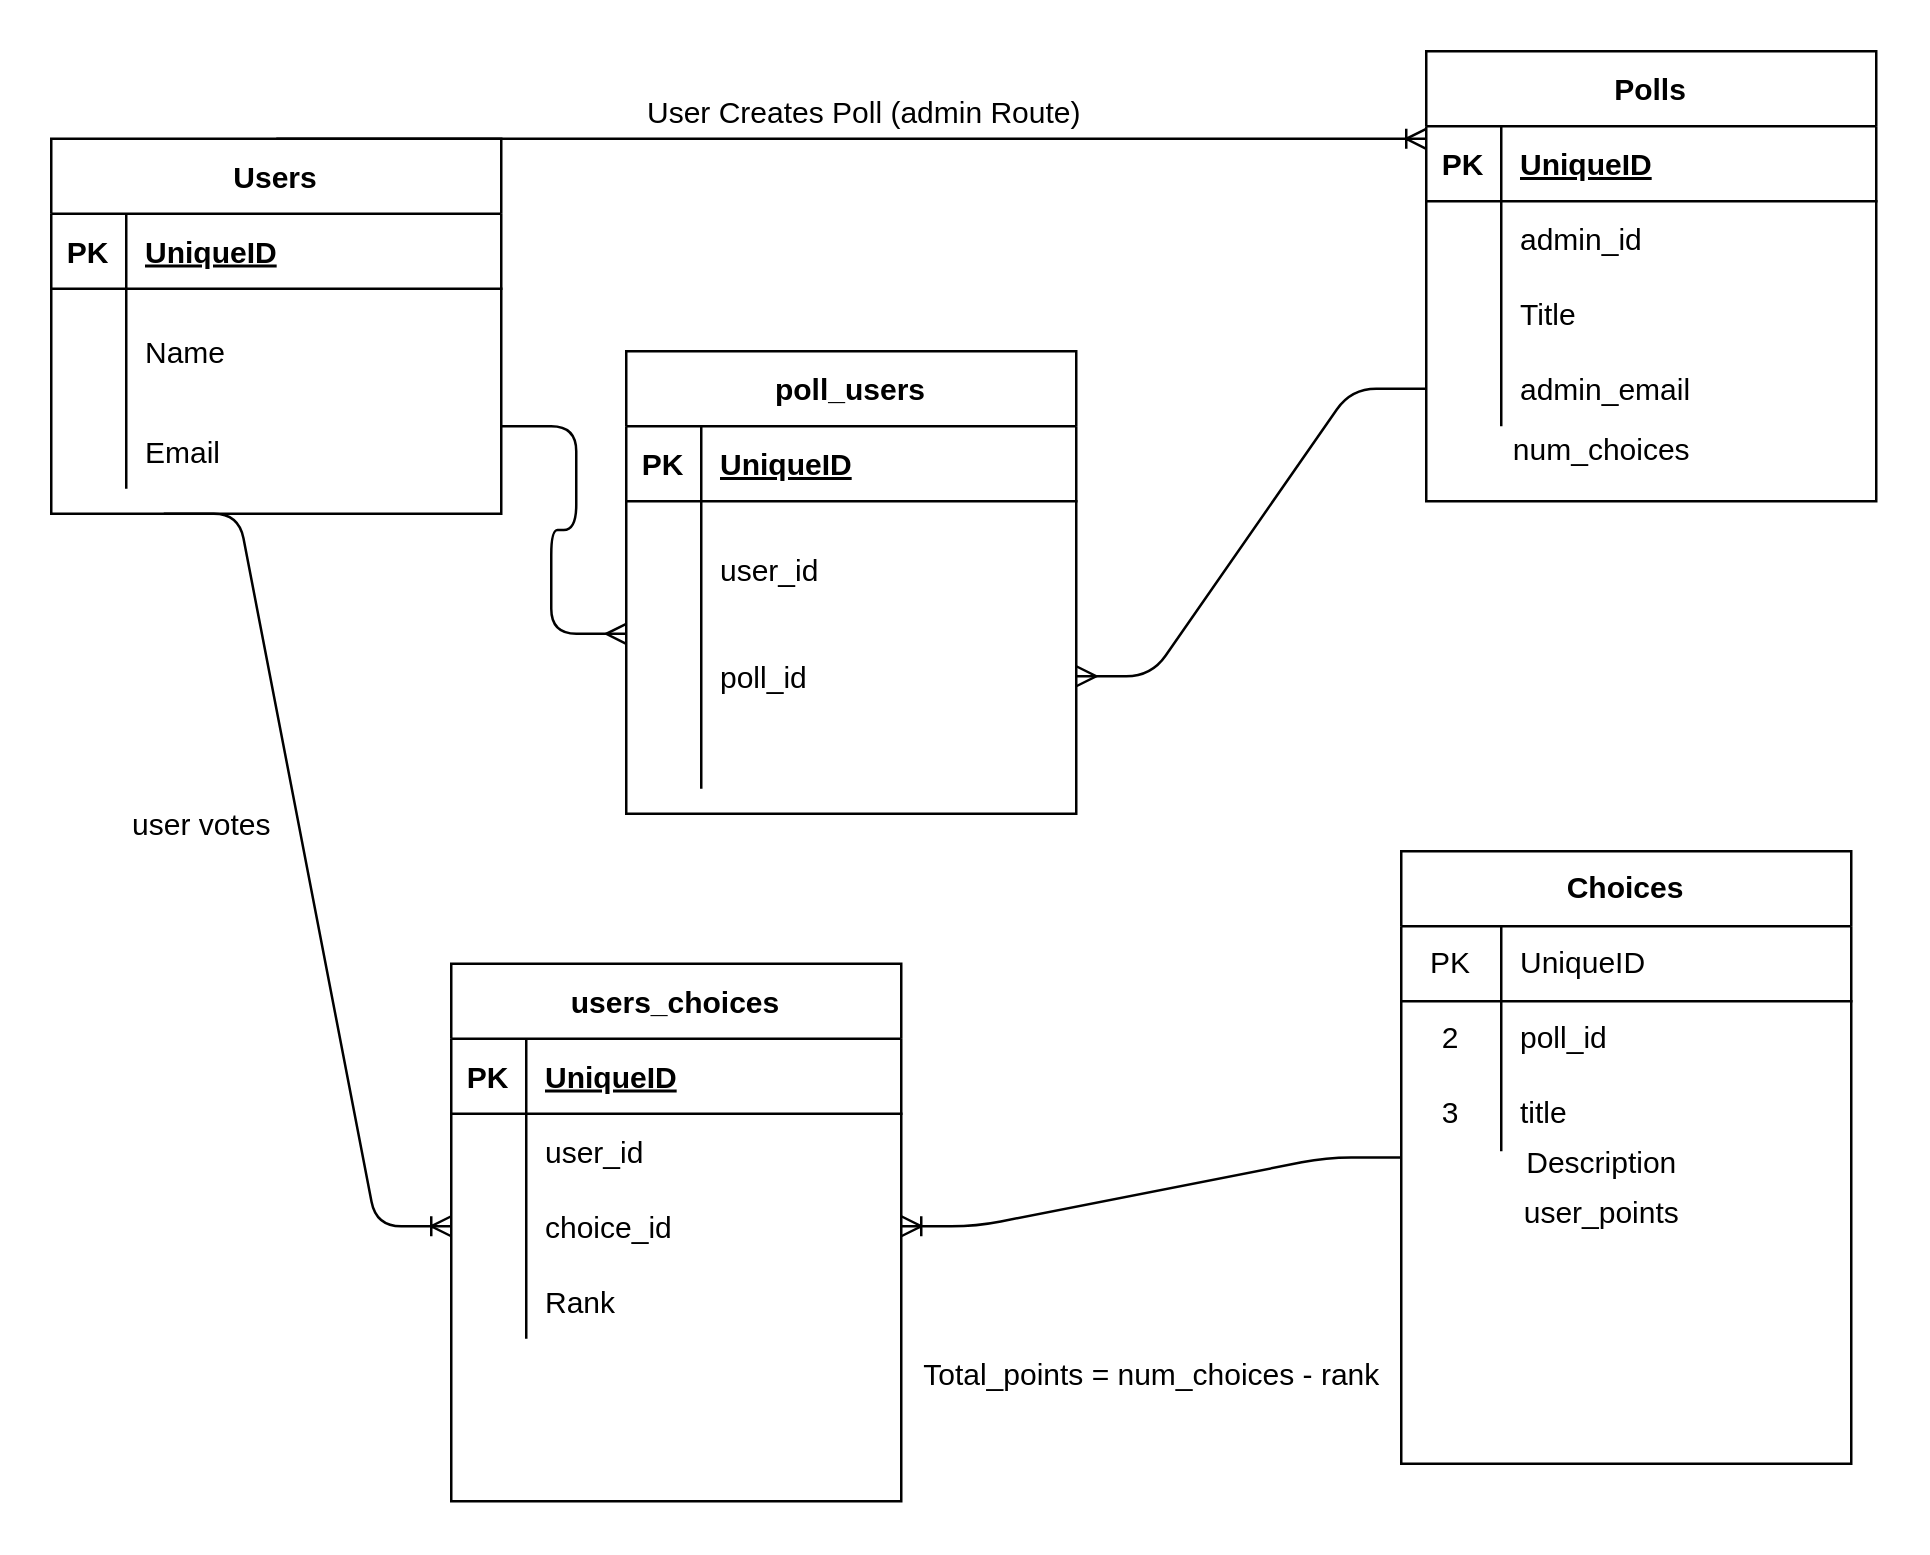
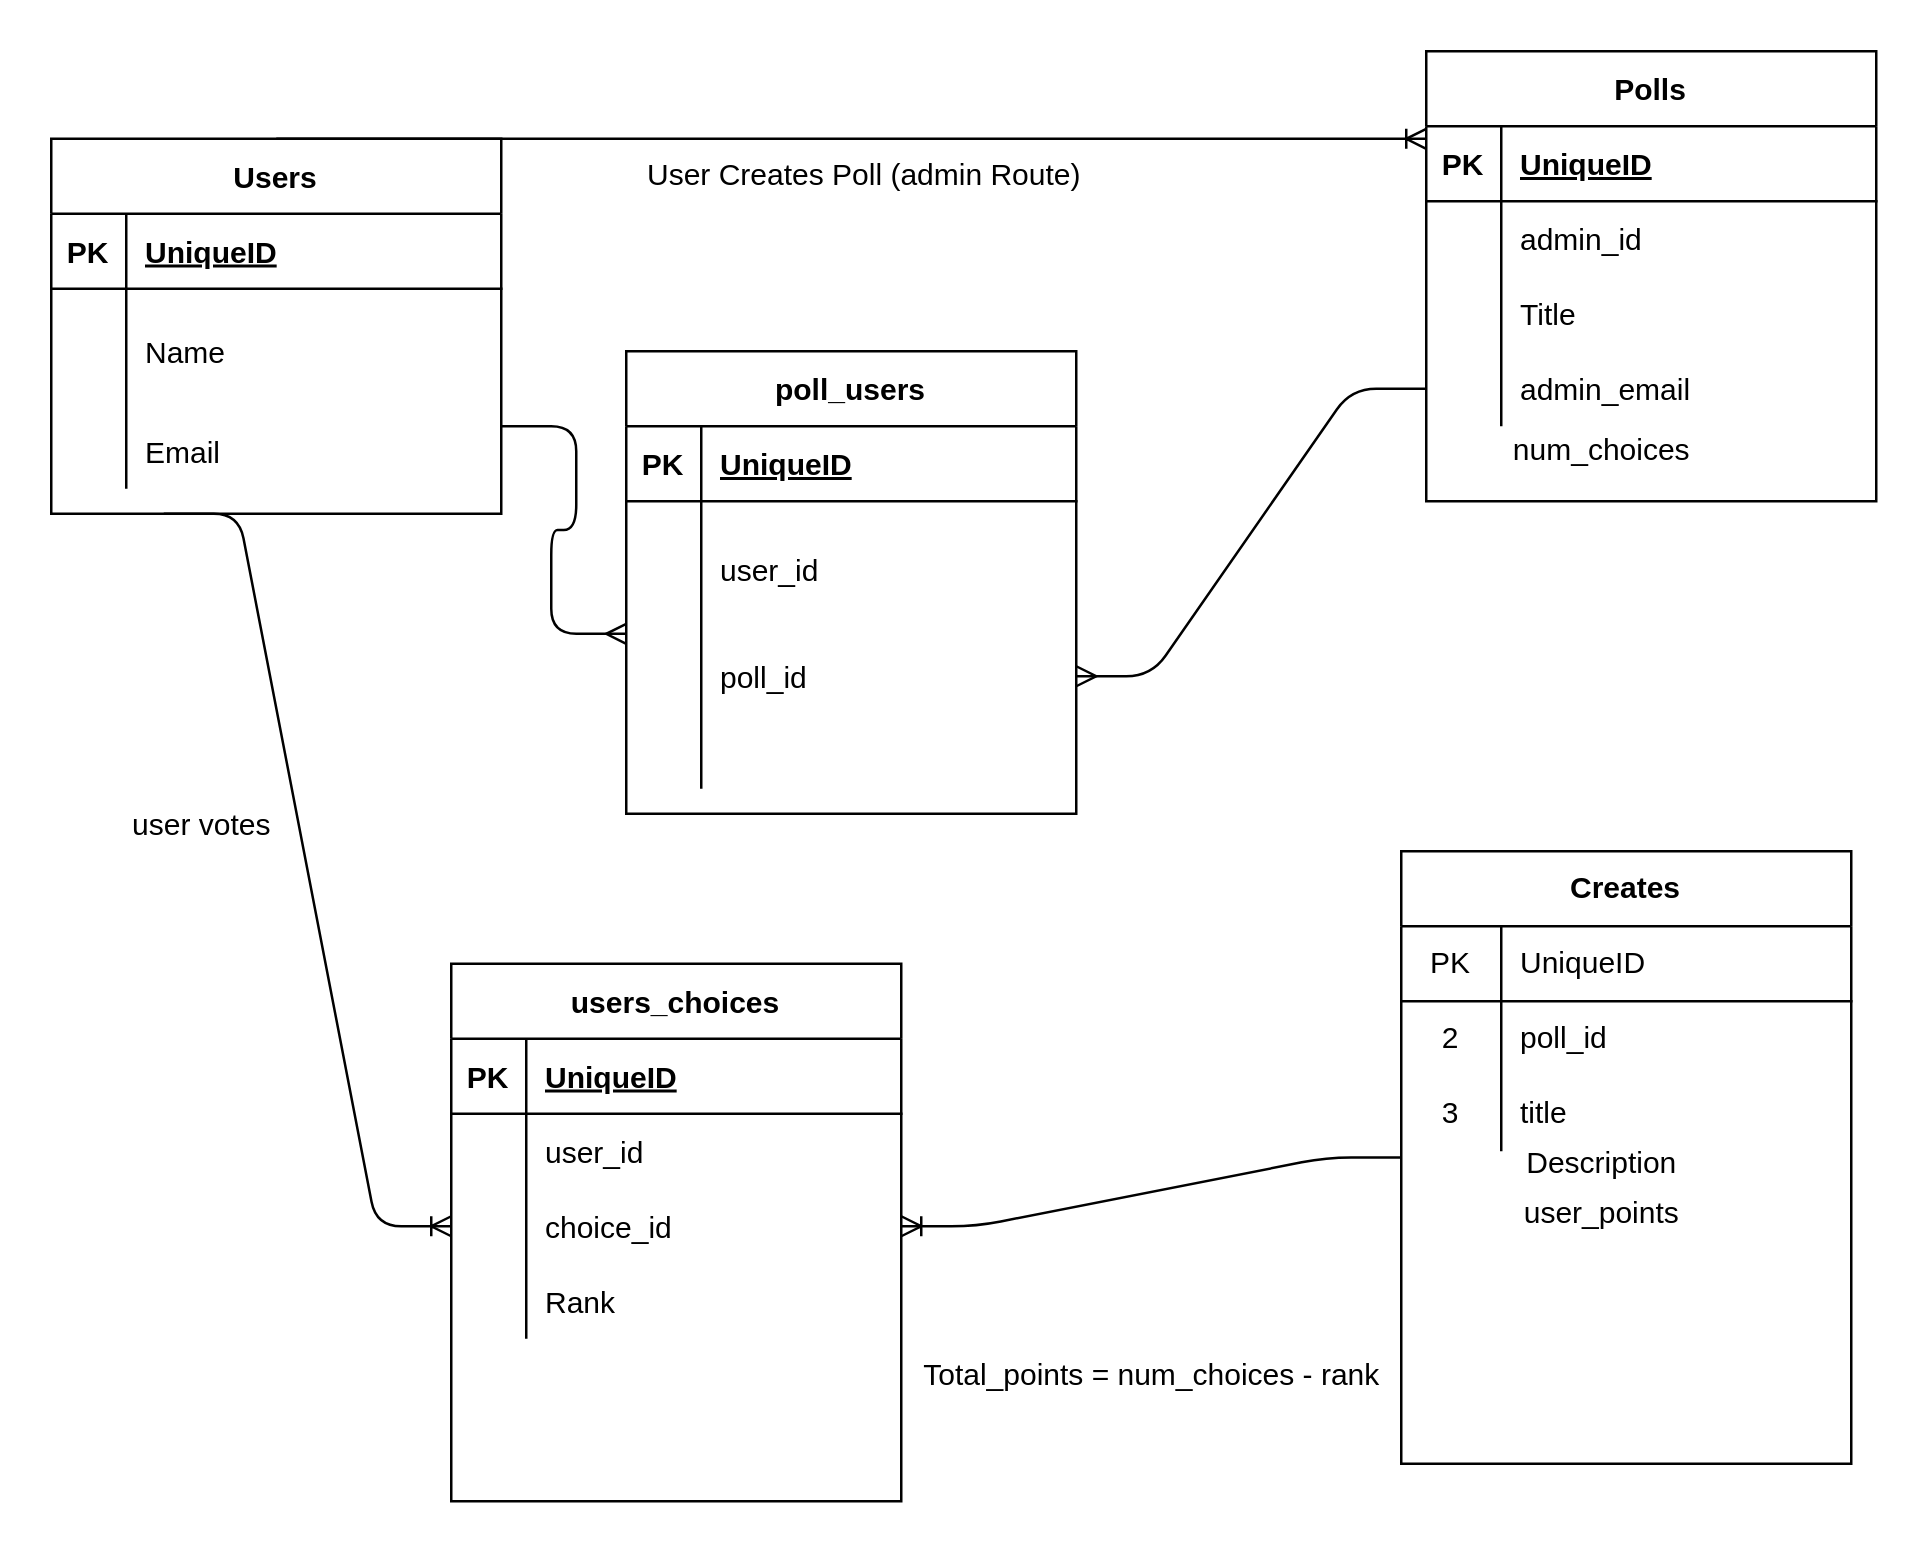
node "User Creates Poll (admin Route)": moved (864, 114) -> (864, 176)
node "Choices": label "Choices" -> "Creates"
